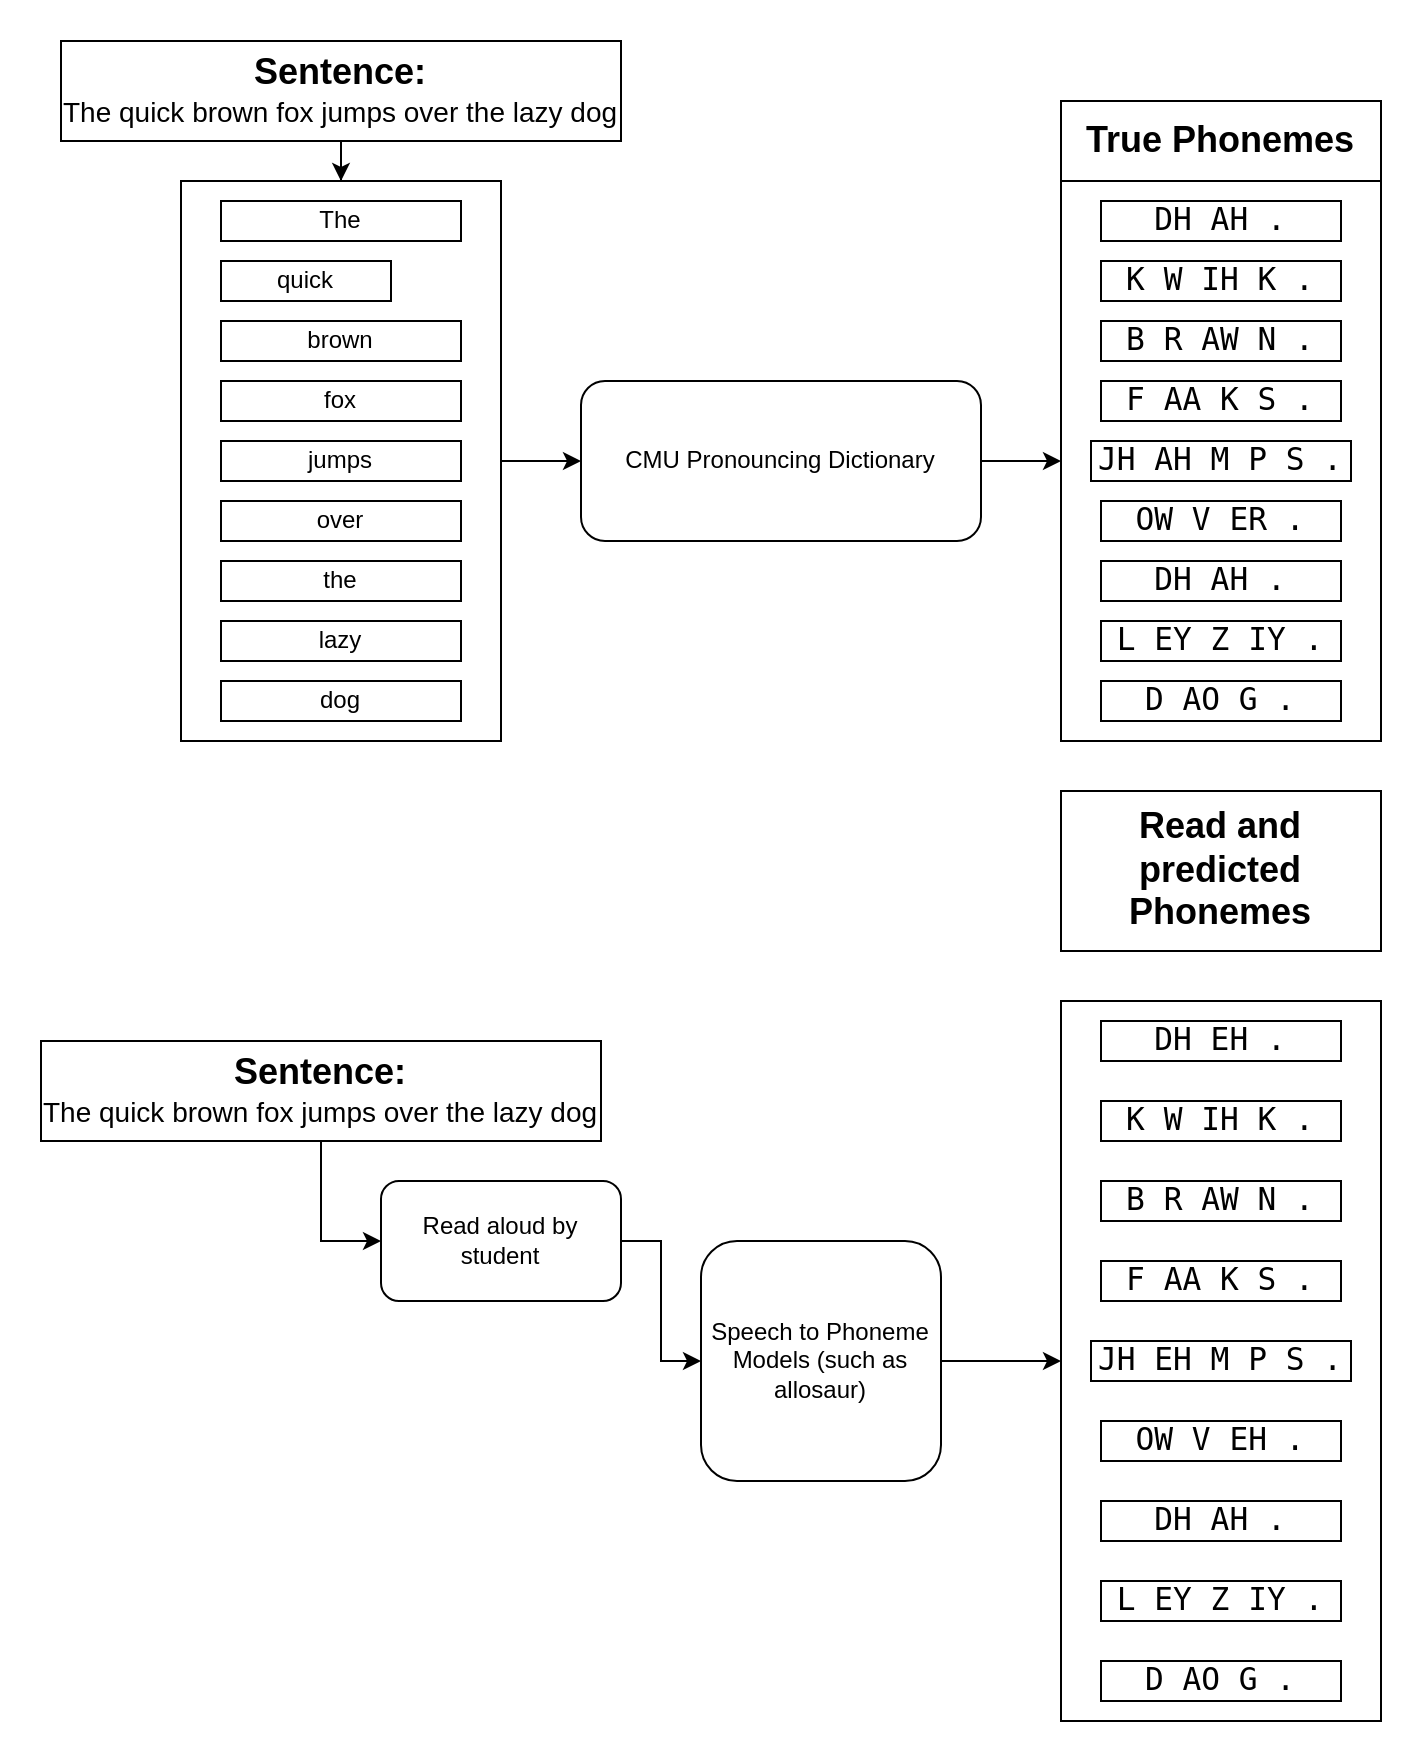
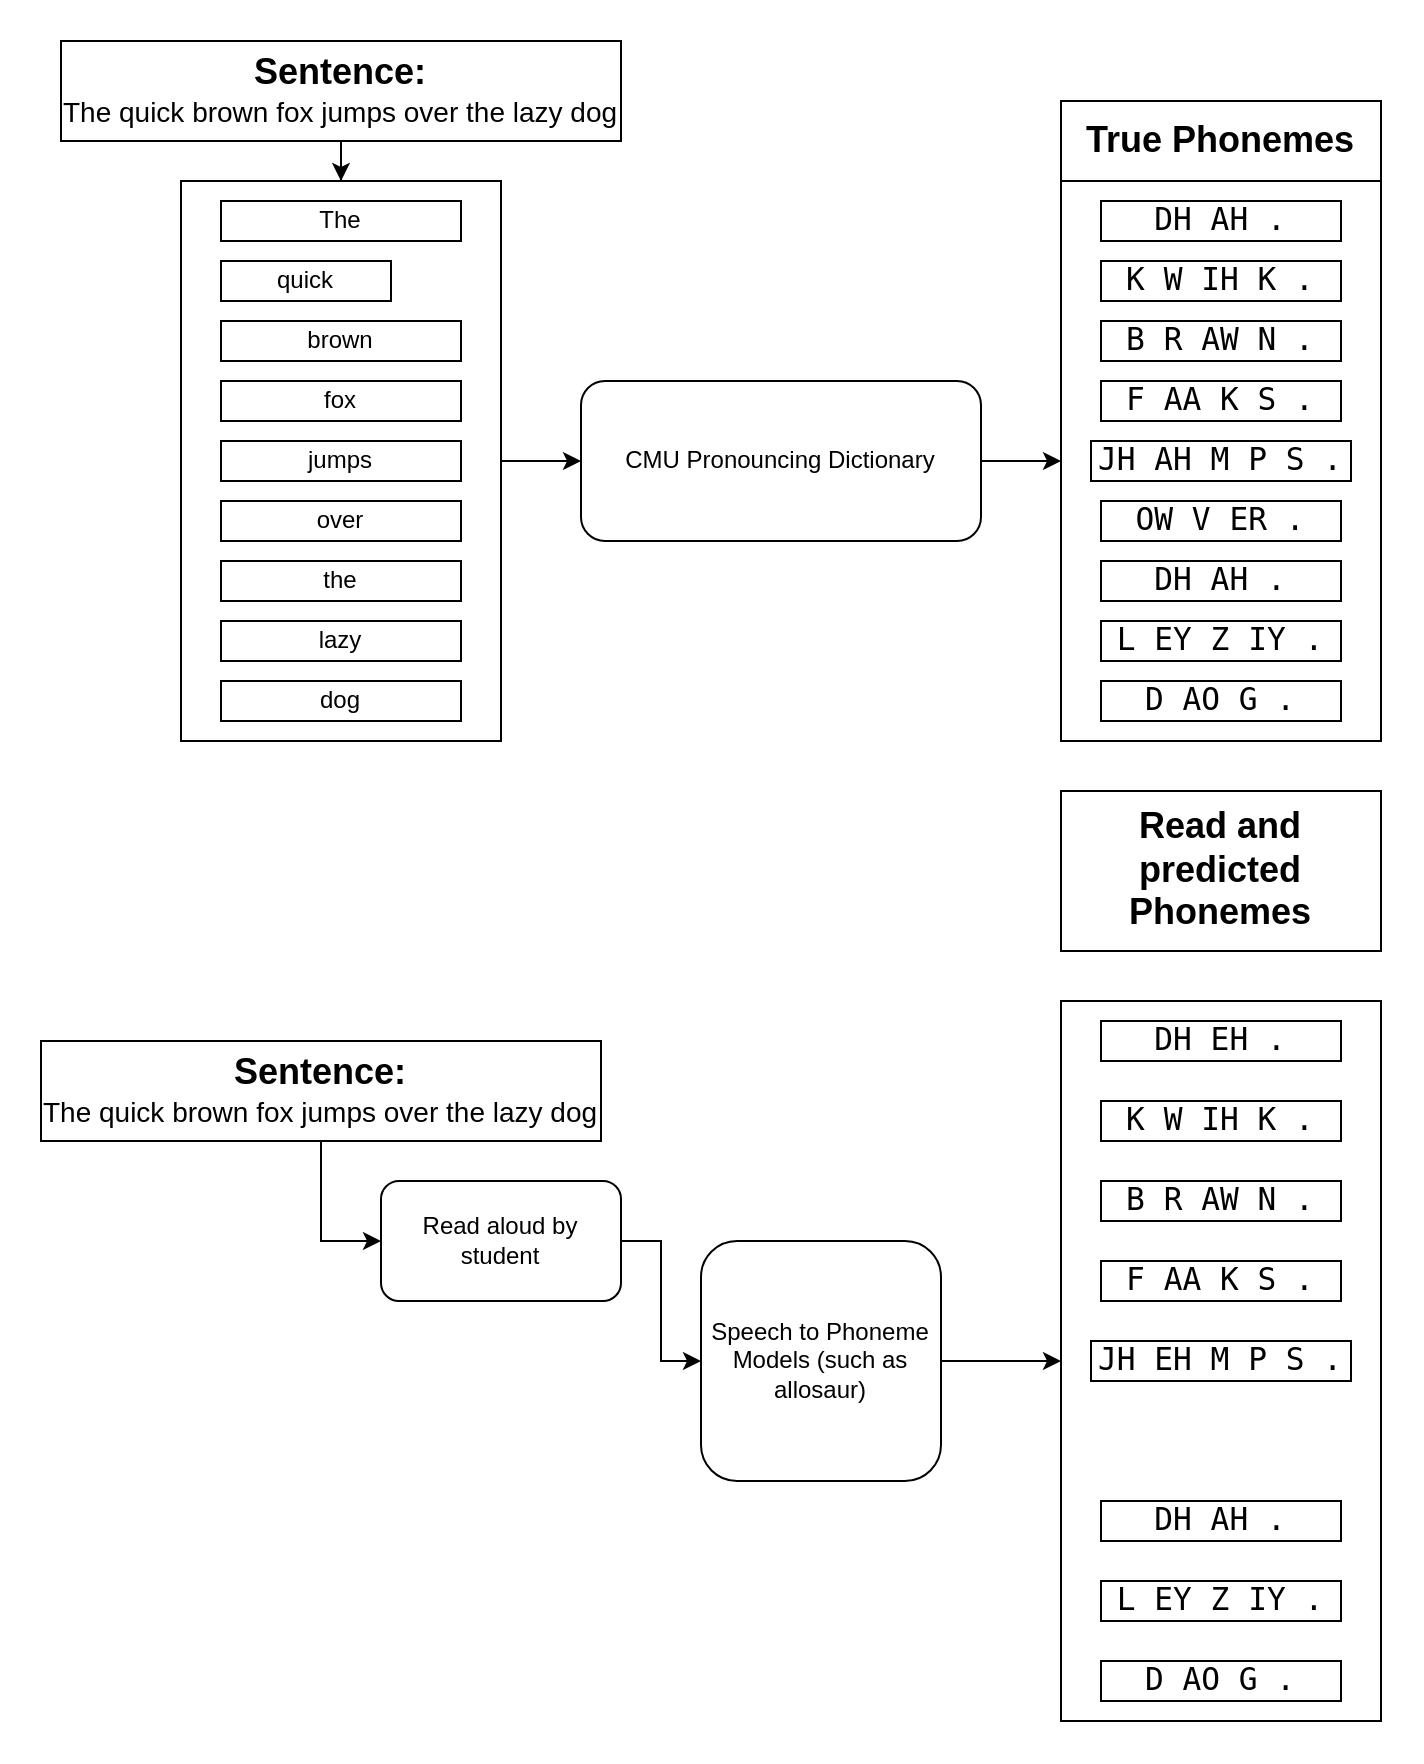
node "OW V EH .": removed
